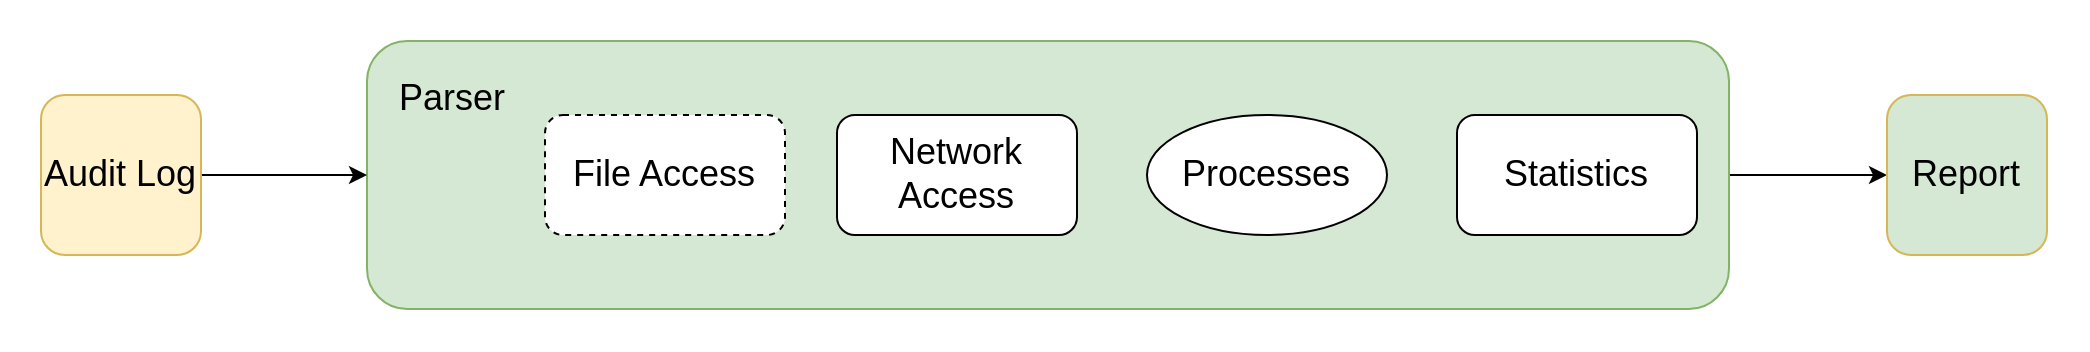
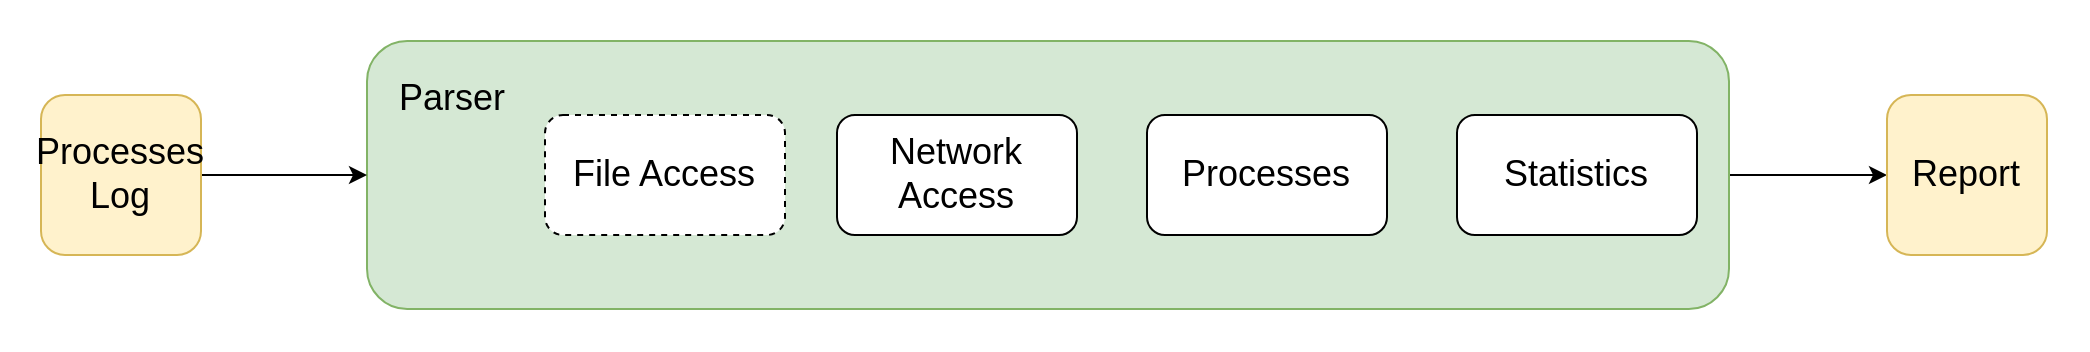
node "Audit Log": label "Audit Log" -> "Processes Log"
node "Processes": shape ellipse -> rounded rectangle
node "Report": fillcolor #d5e8d4 -> #fff2cc
